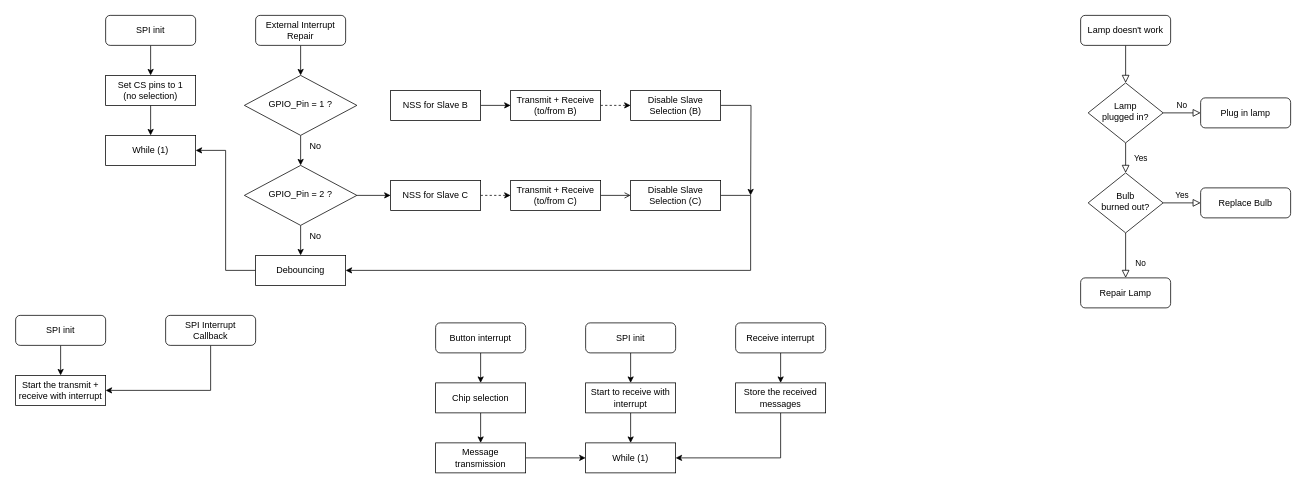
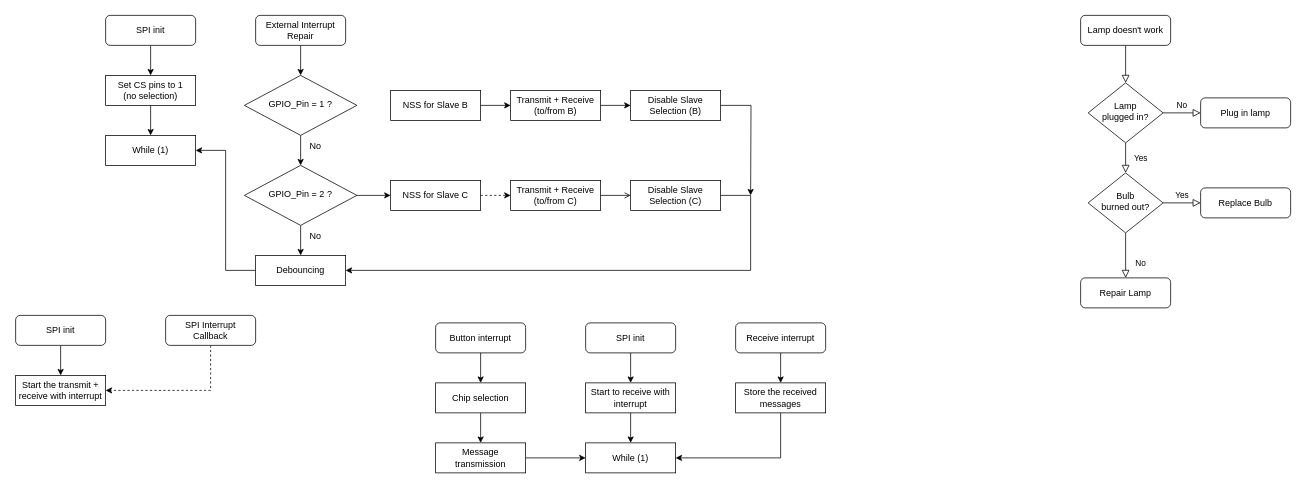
edge "Transmit + Receive (to/from B)" -> "Disable Slave Selection (B)": style dashed -> solid
edge "SPI Interrupt Callback" -> "Start the transmit + receive with interrupt": style solid -> dashed
